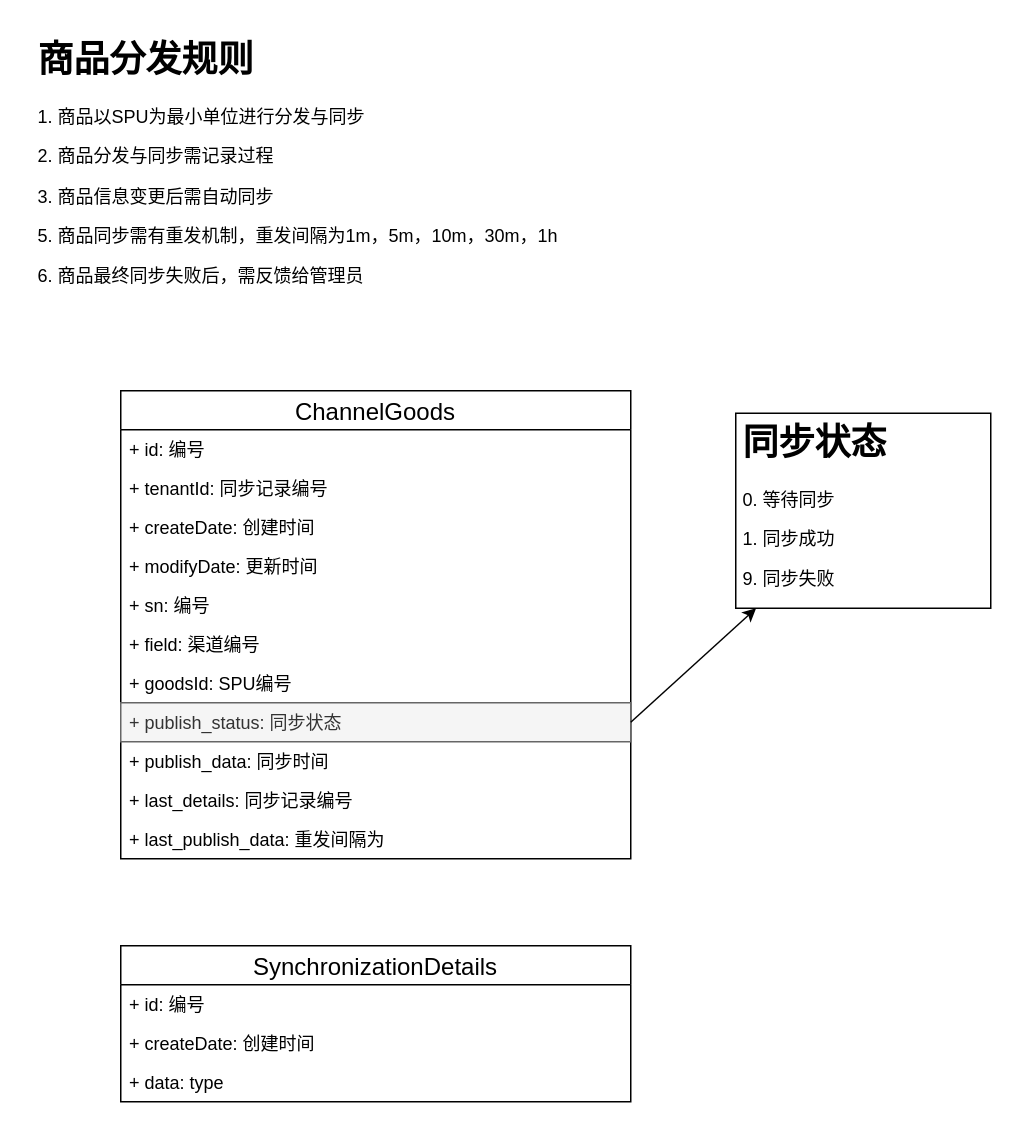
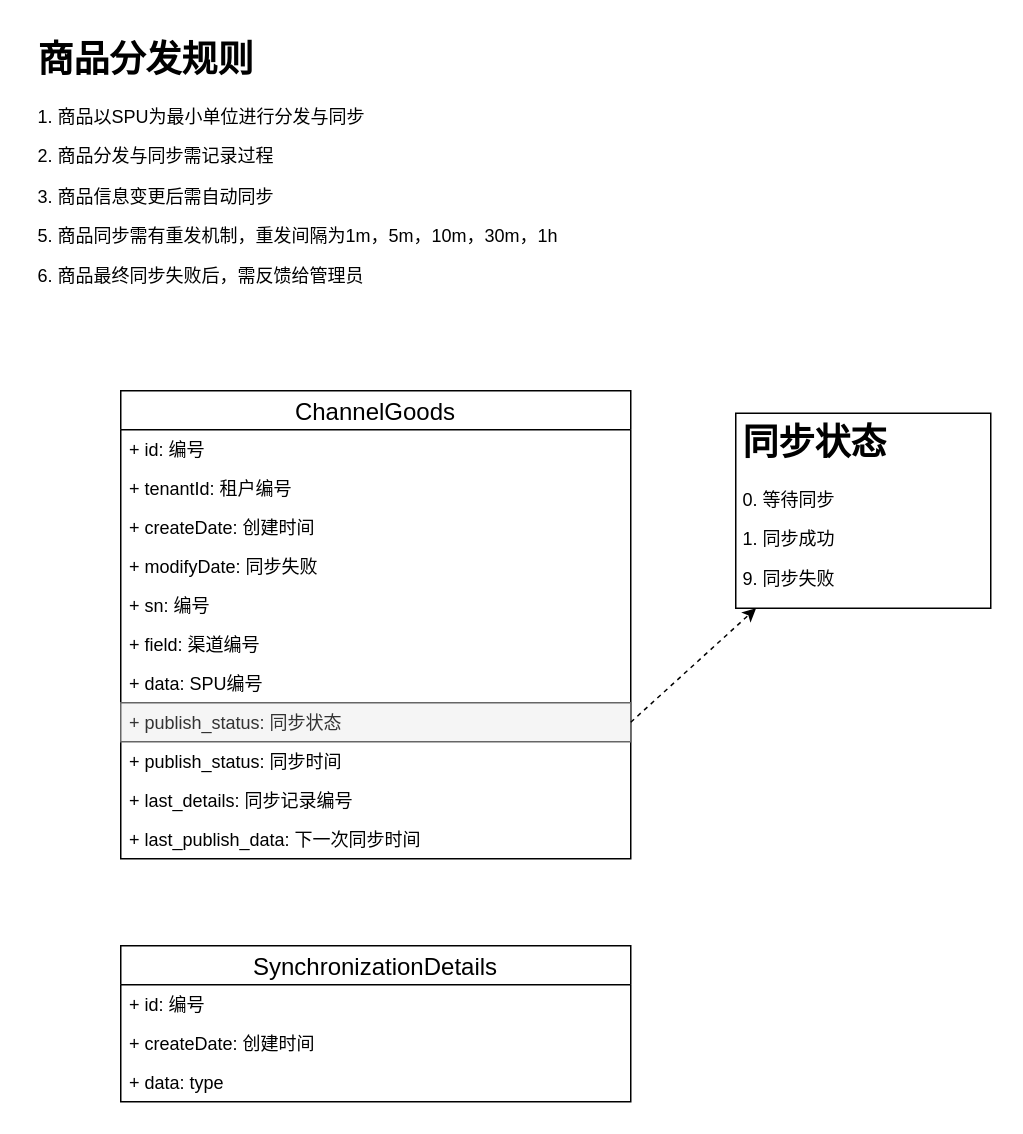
node "+ tenantId: 同步记录编号": label "+ tenantId: 同步记录编号" -> "+ tenantId: 租户编号"
node "+ modifyDate: 更新时间": label "+ modifyDate: 更新时间" -> "+ modifyDate: 同步失败"
edge "+ publish_status: 同步状态" -> "同步状态0. 等待同步 1. 同步成功 9. 同步失败": style solid -> dashed
node "+ goodsId: SPU编号": label "+ goodsId: SPU编号" -> "+ data: SPU编号"
node "+ publish_data: 同步时间": label "+ publish_data: 同步时间" -> "+ publish_status: 同步时间"
node "+ last_publish_data: 重发间隔为": label "+ last_publish_data: 重发间隔为" -> "+ last_publish_data: 下一次同步时间"
